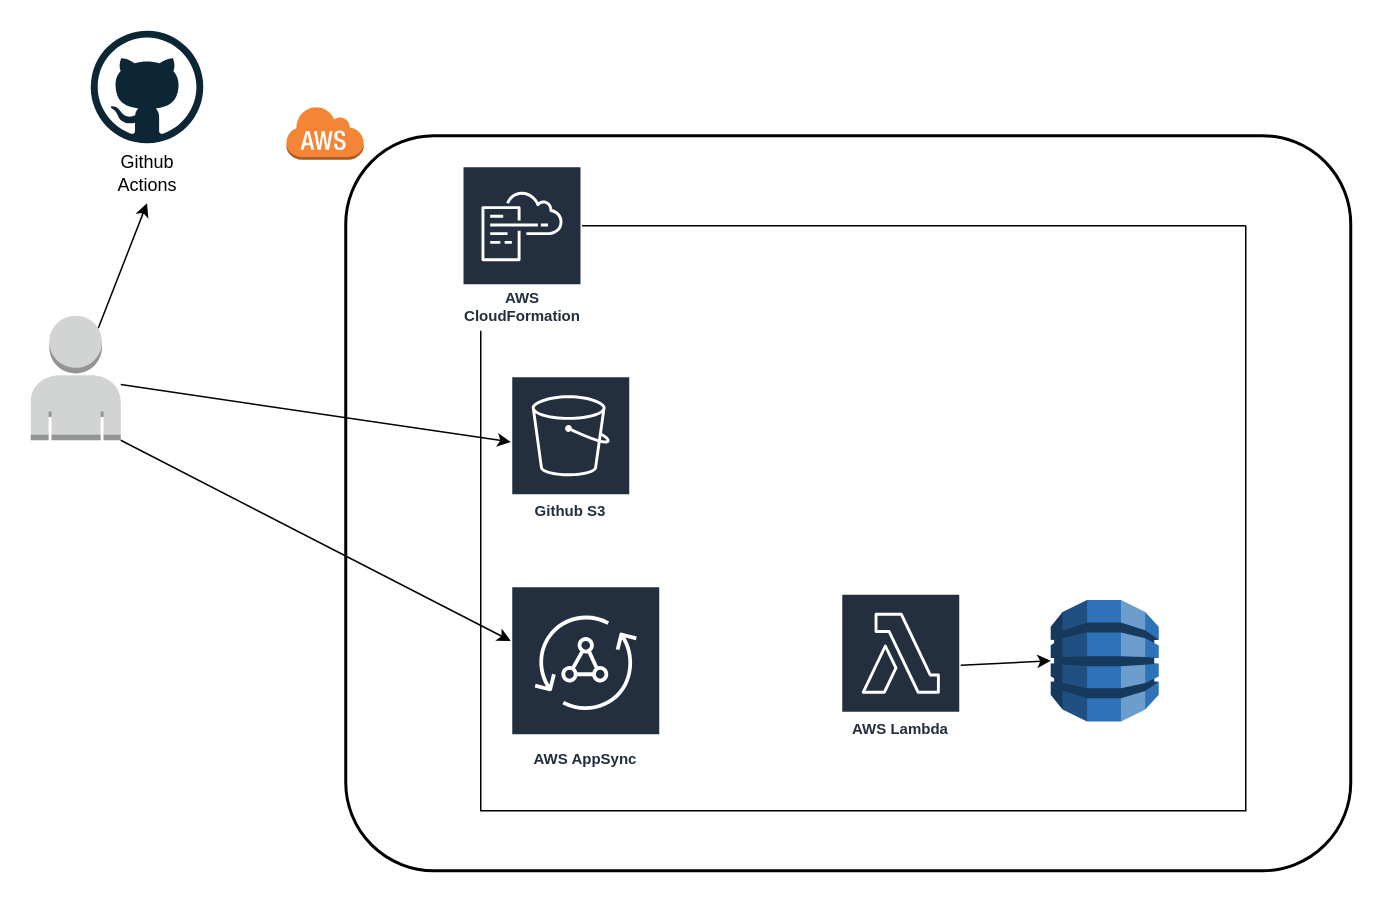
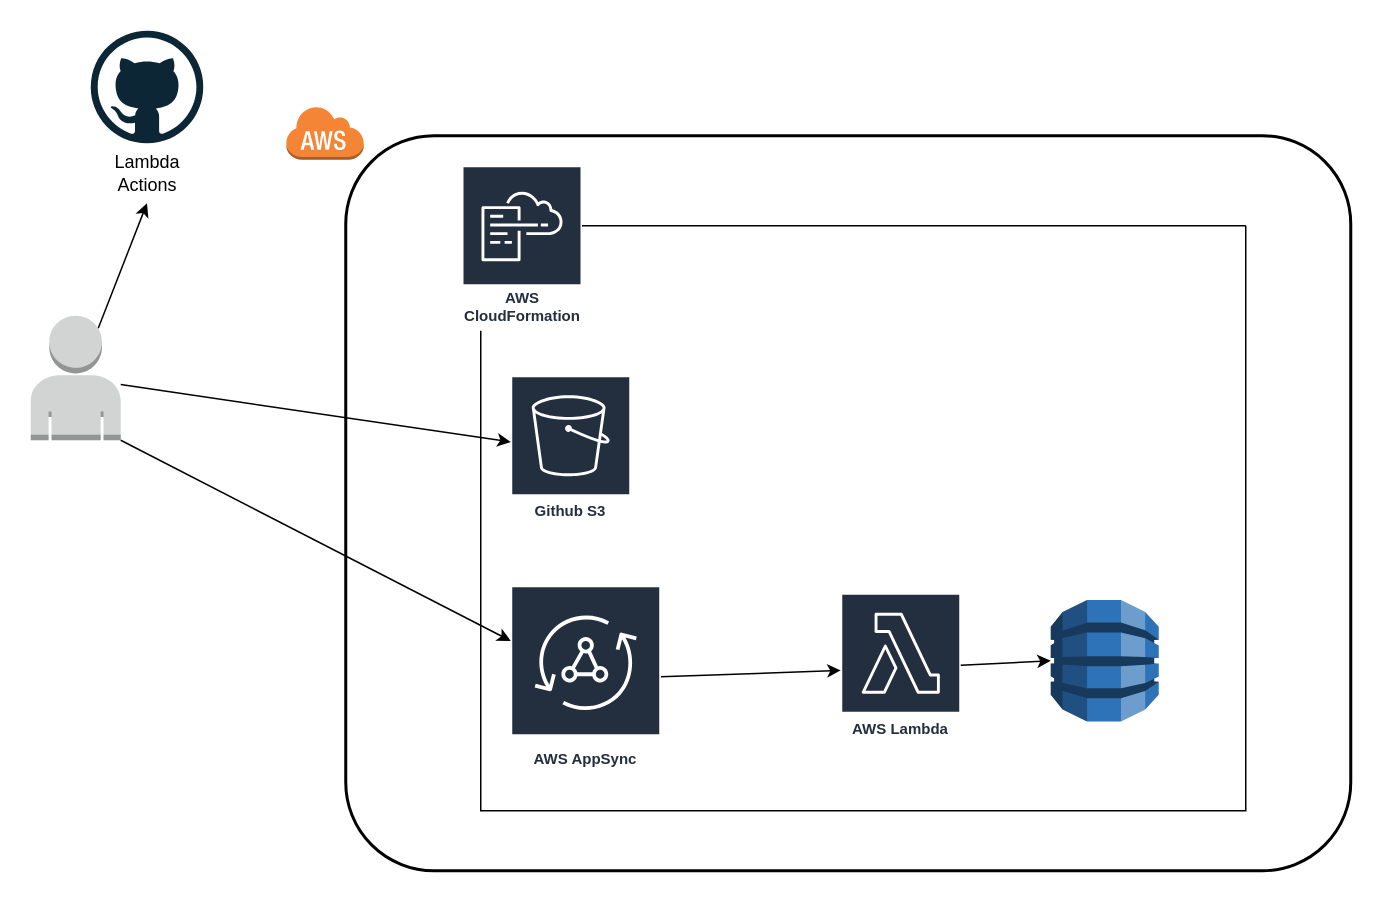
node "Github Actions": label "Github Actions" -> "Lambda Actions"
edge "AWS AppSync" -> "AWS Lambda": added
